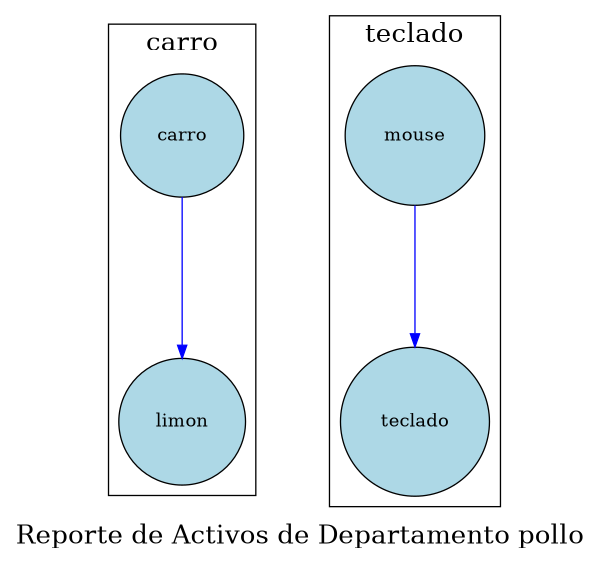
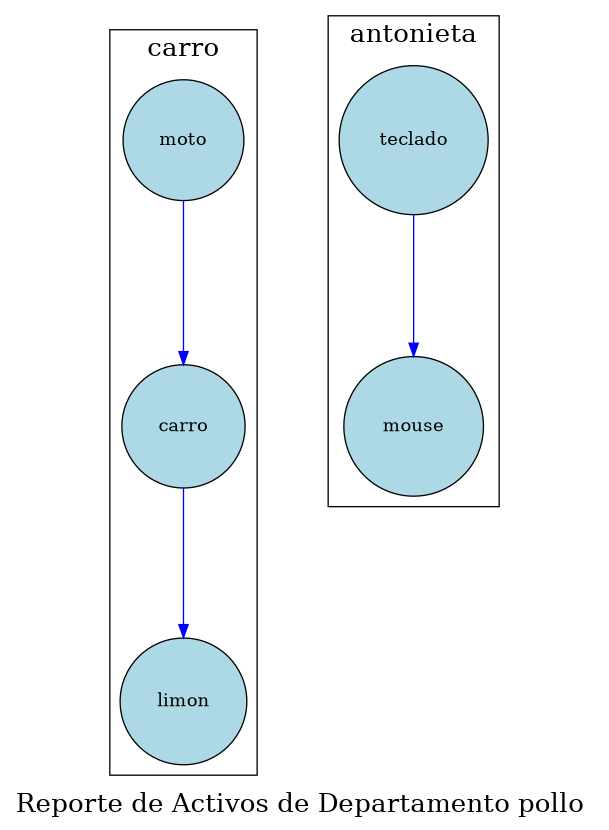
cluster "teclado": label "teclado" -> "antonieta"
node "moto": added
edge "mouse" -> "teclado": reversed
